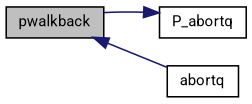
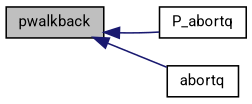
edge "pwalkback" -> "P_abortq": reversed
